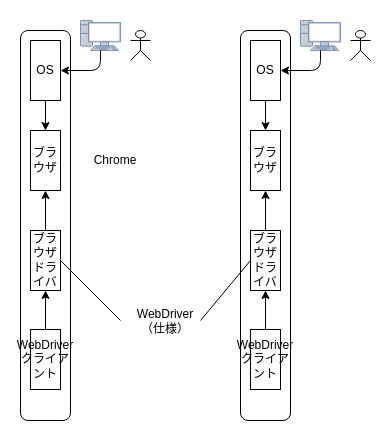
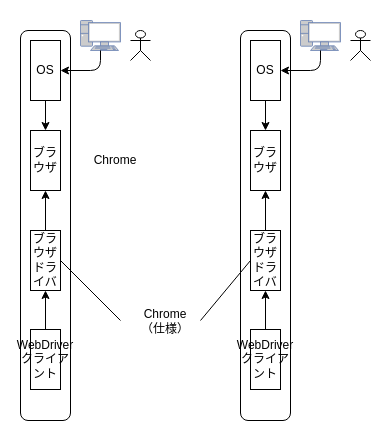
node "WebDriver （仕様）": label "WebDriver （仕様）" -> "Chrome （仕様）"
